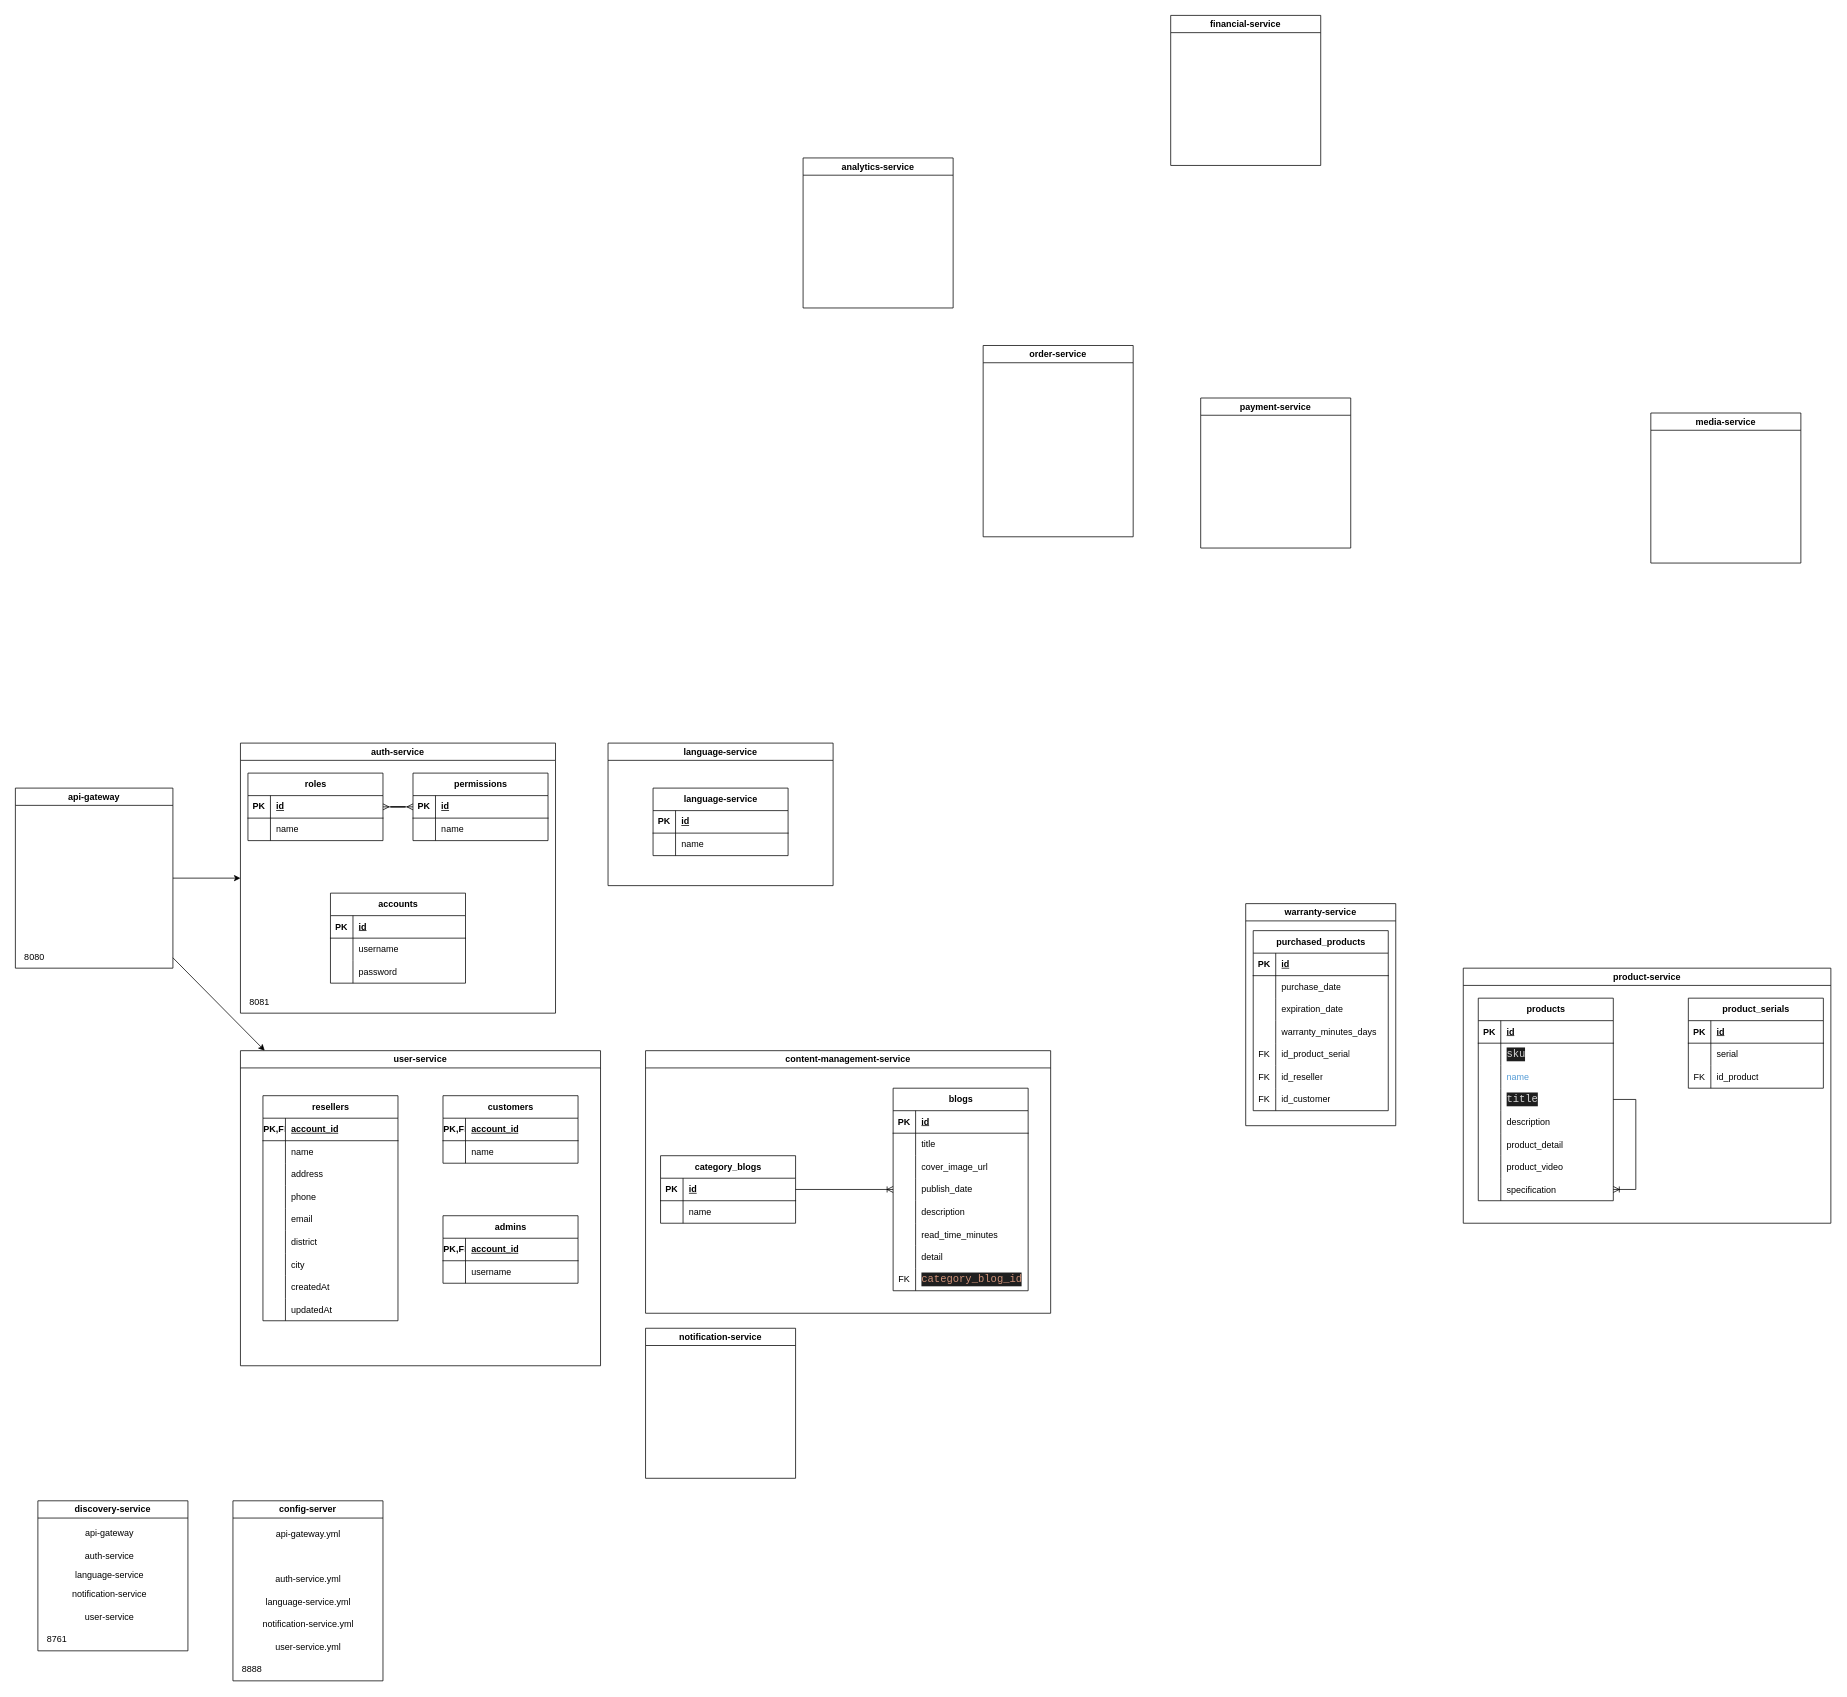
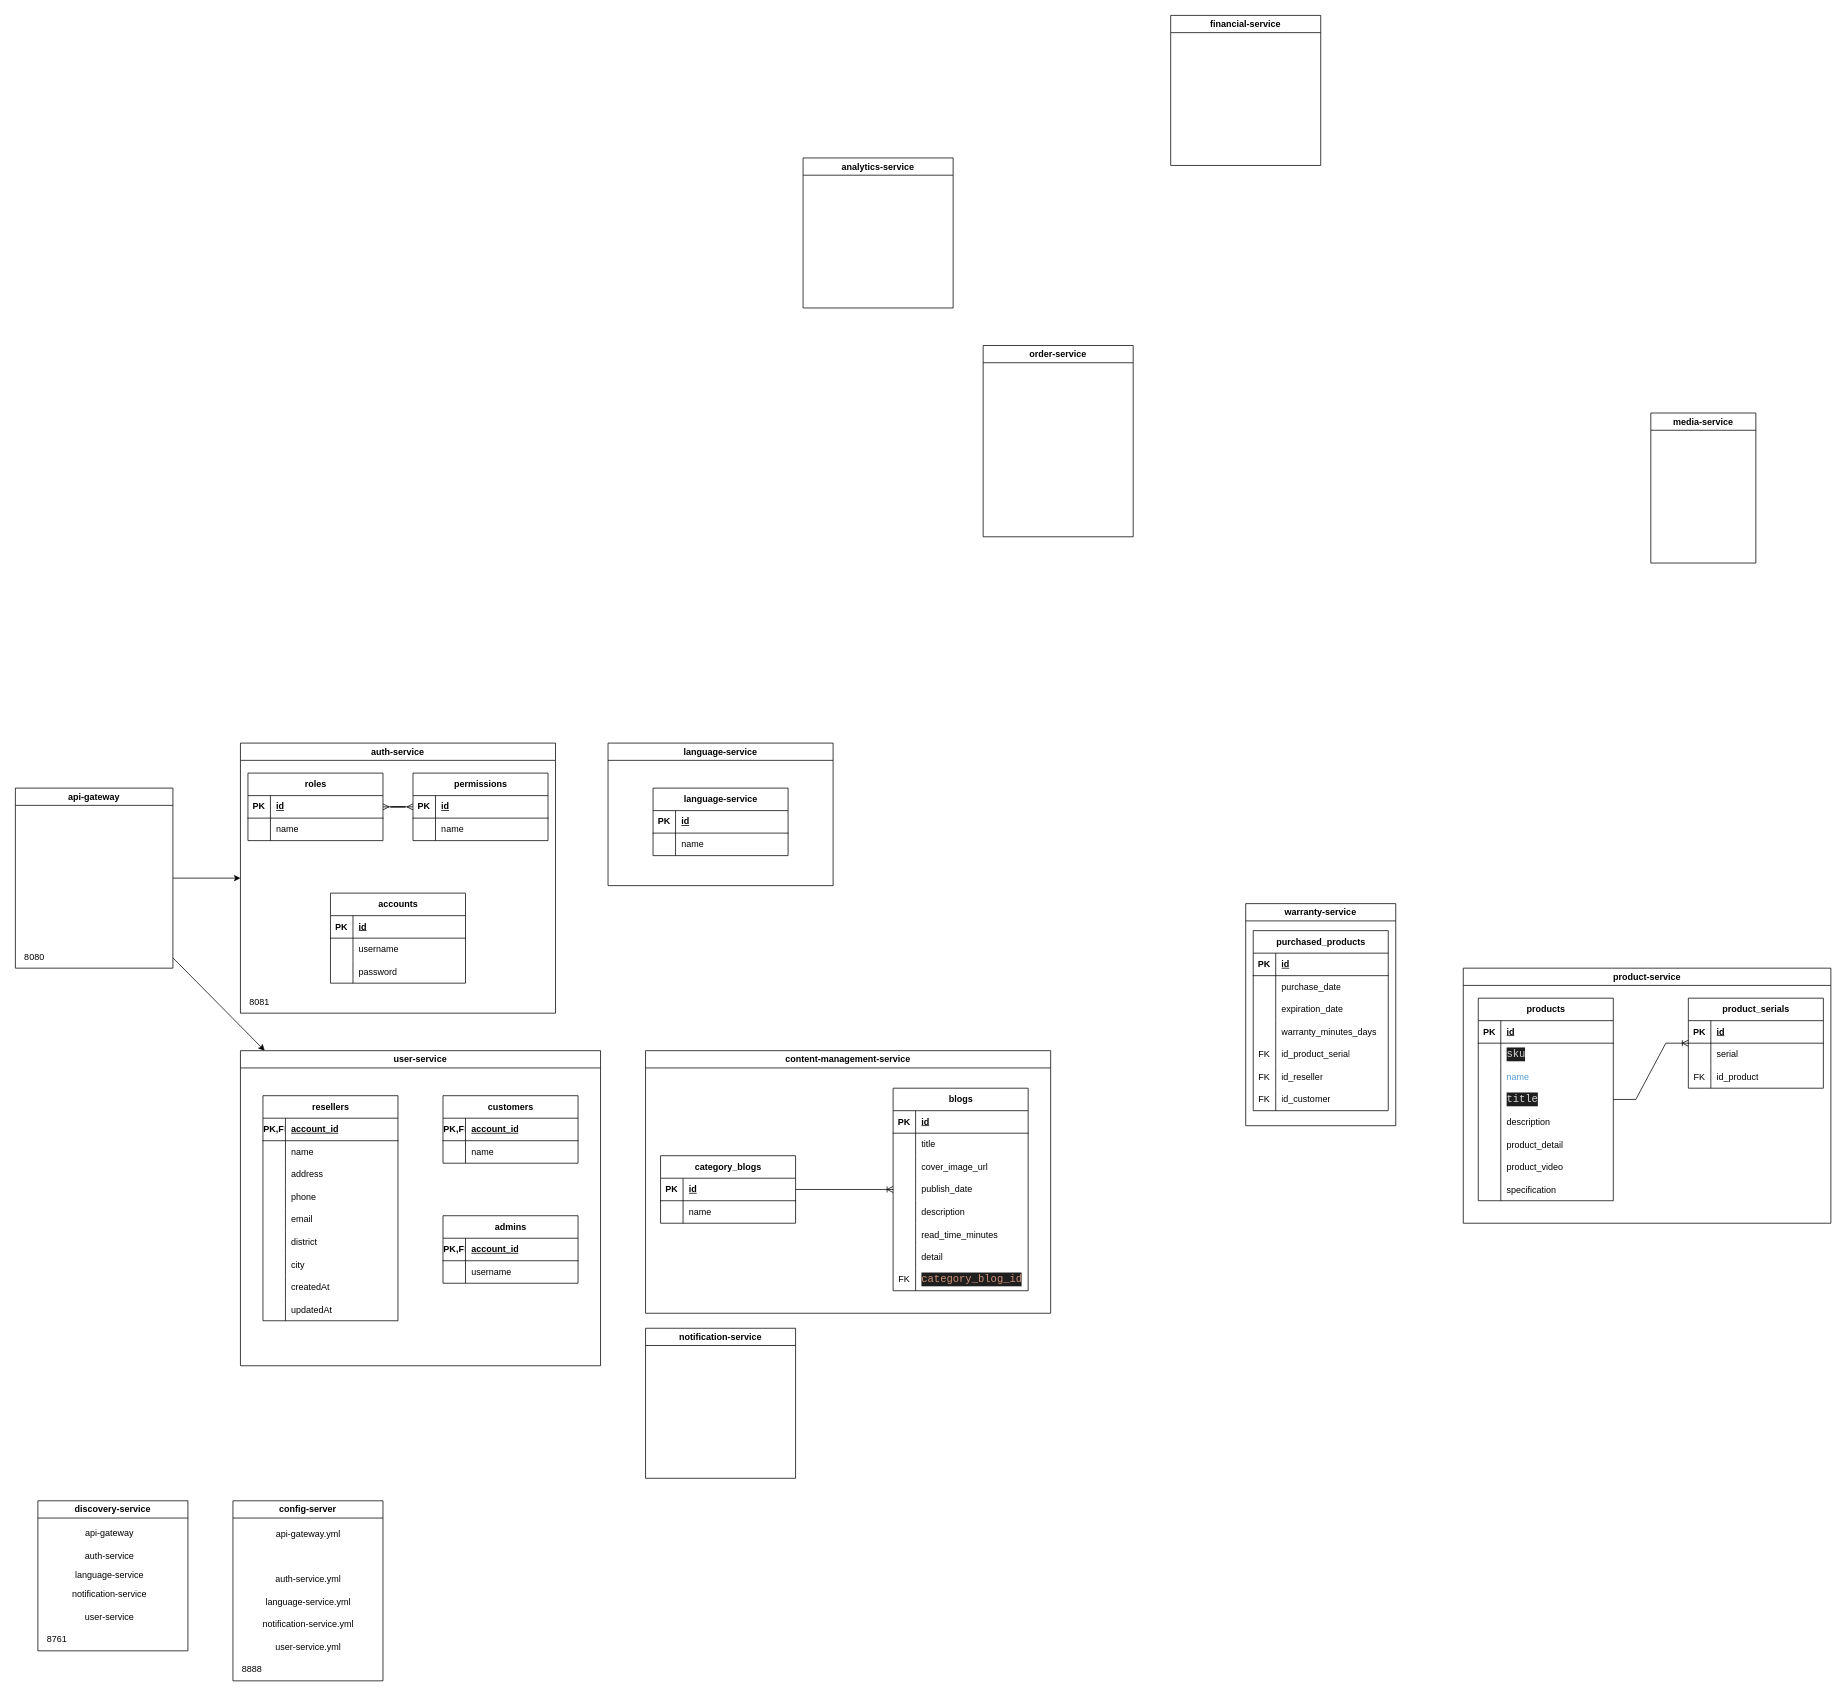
node "payment-service": removed
node "media-service": size 150x150 -> 105x150
edge "products" -> "specification": now "products" -> "product_serials"
